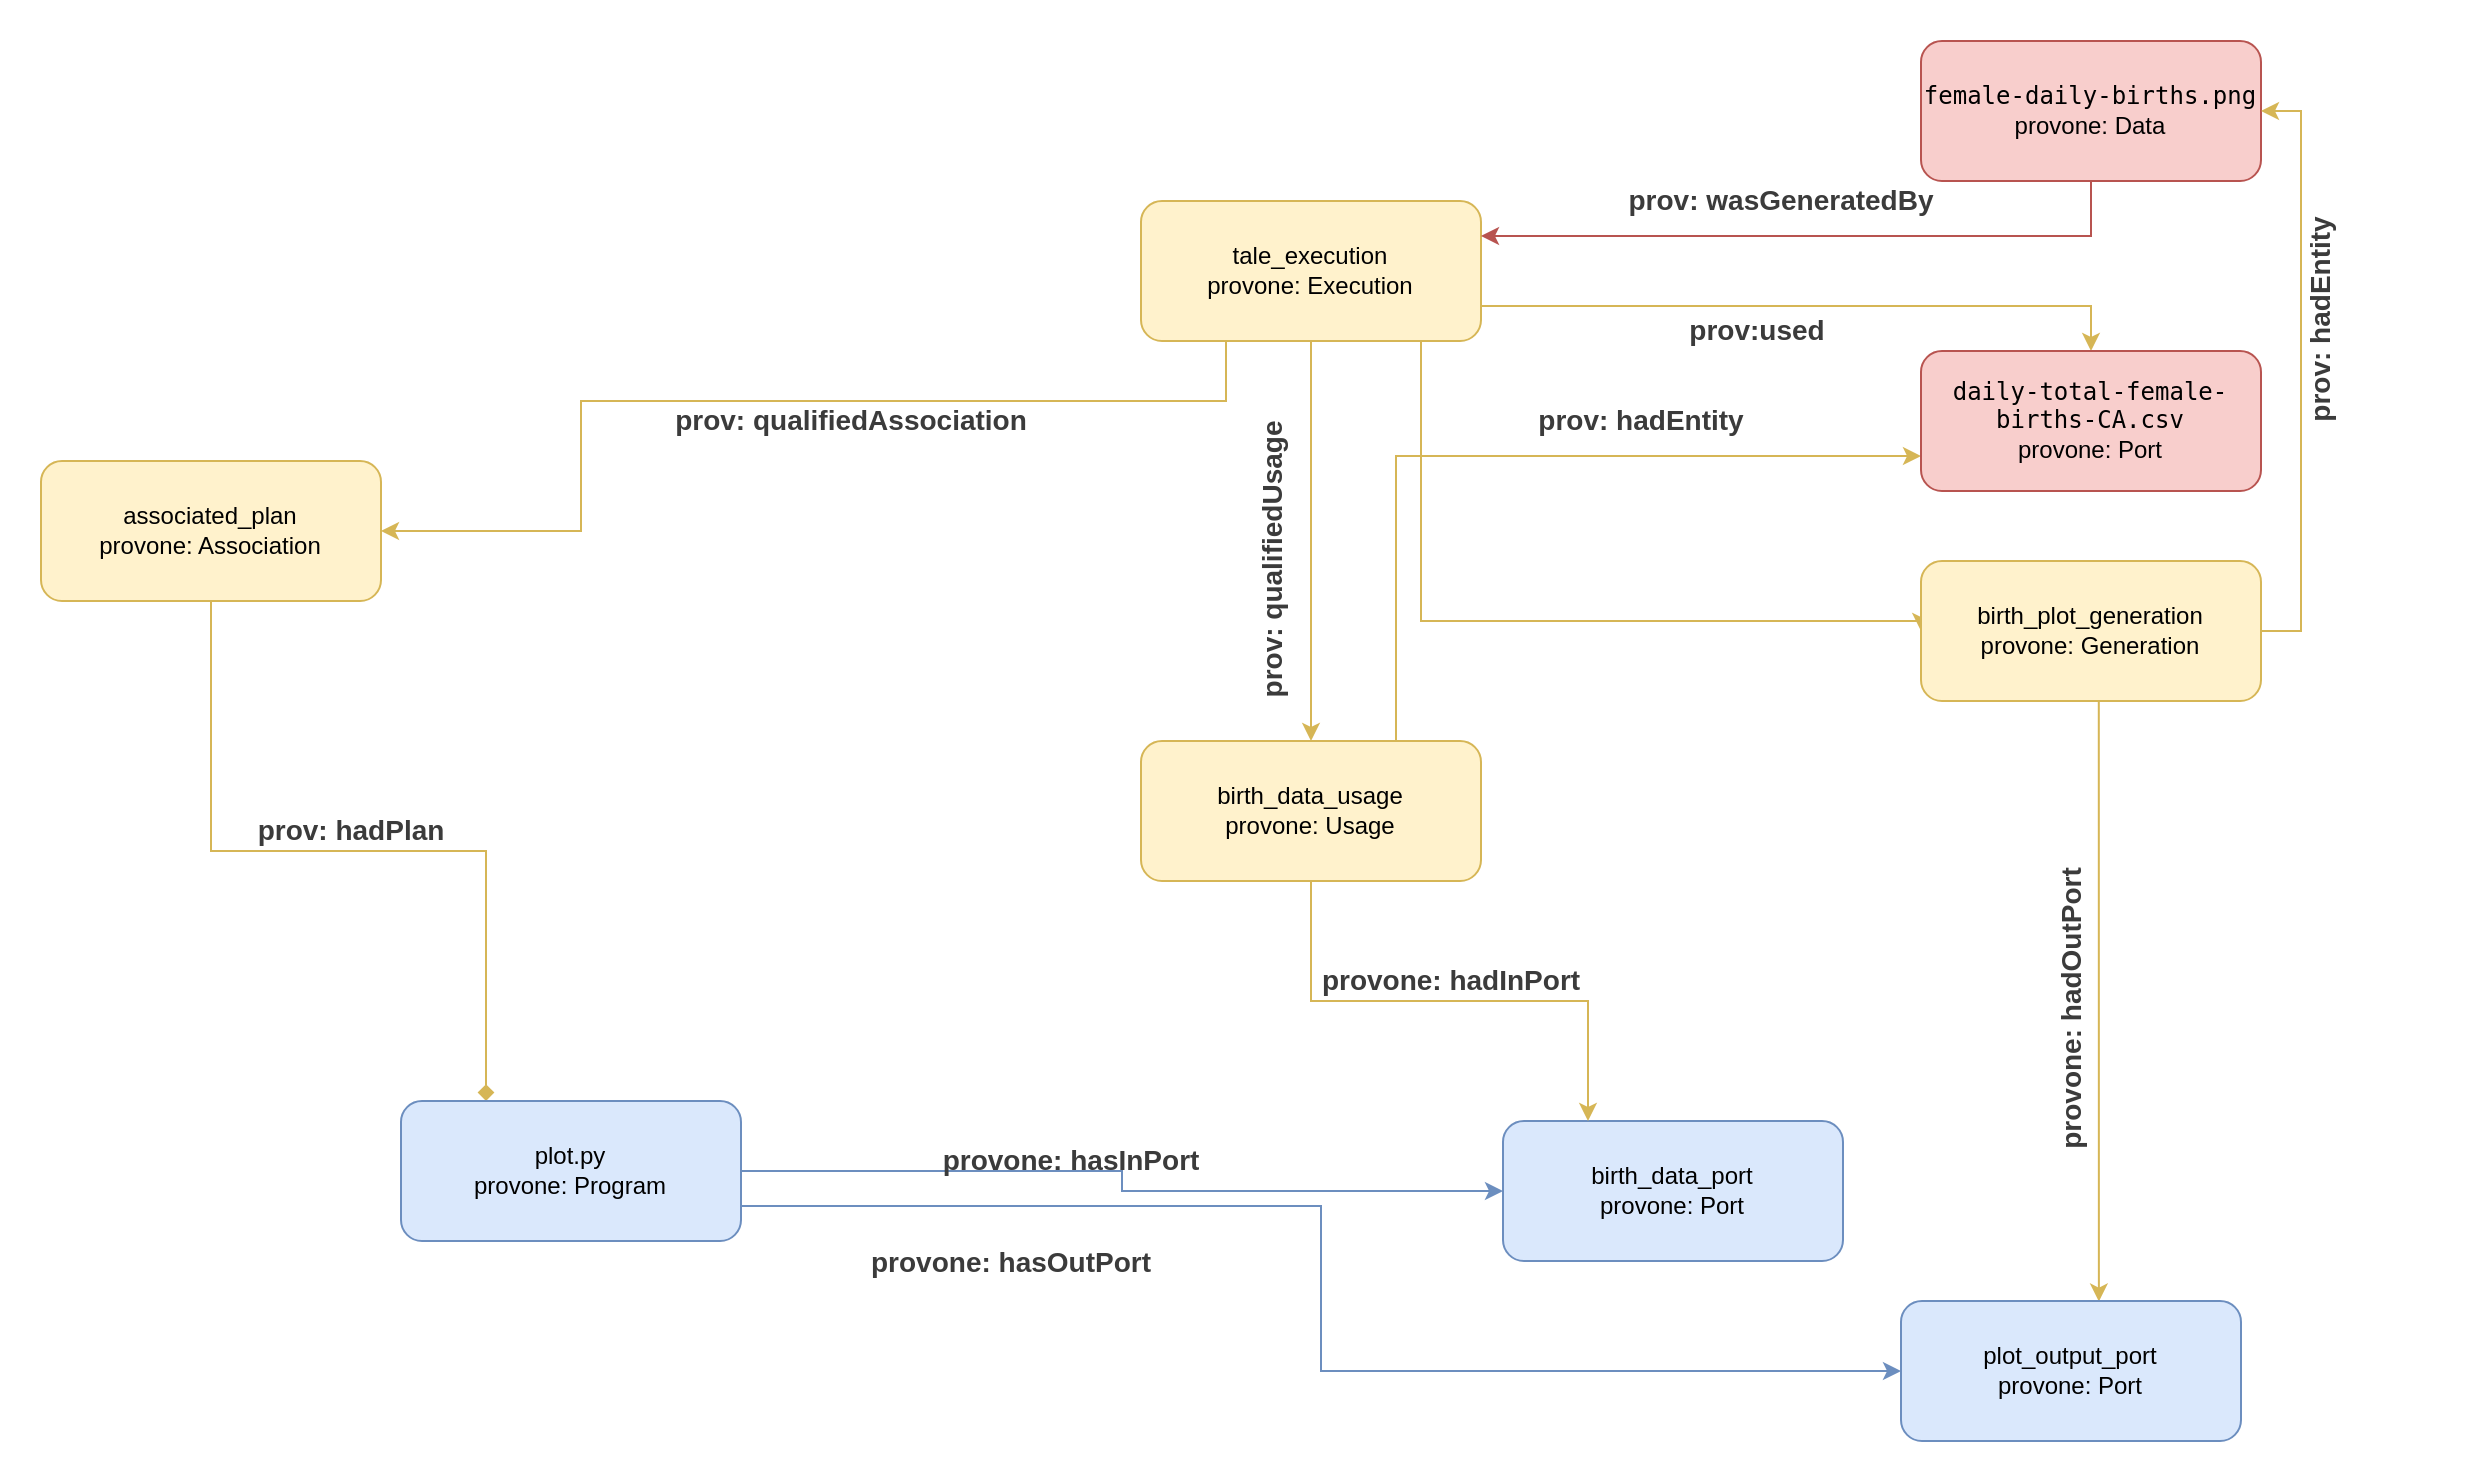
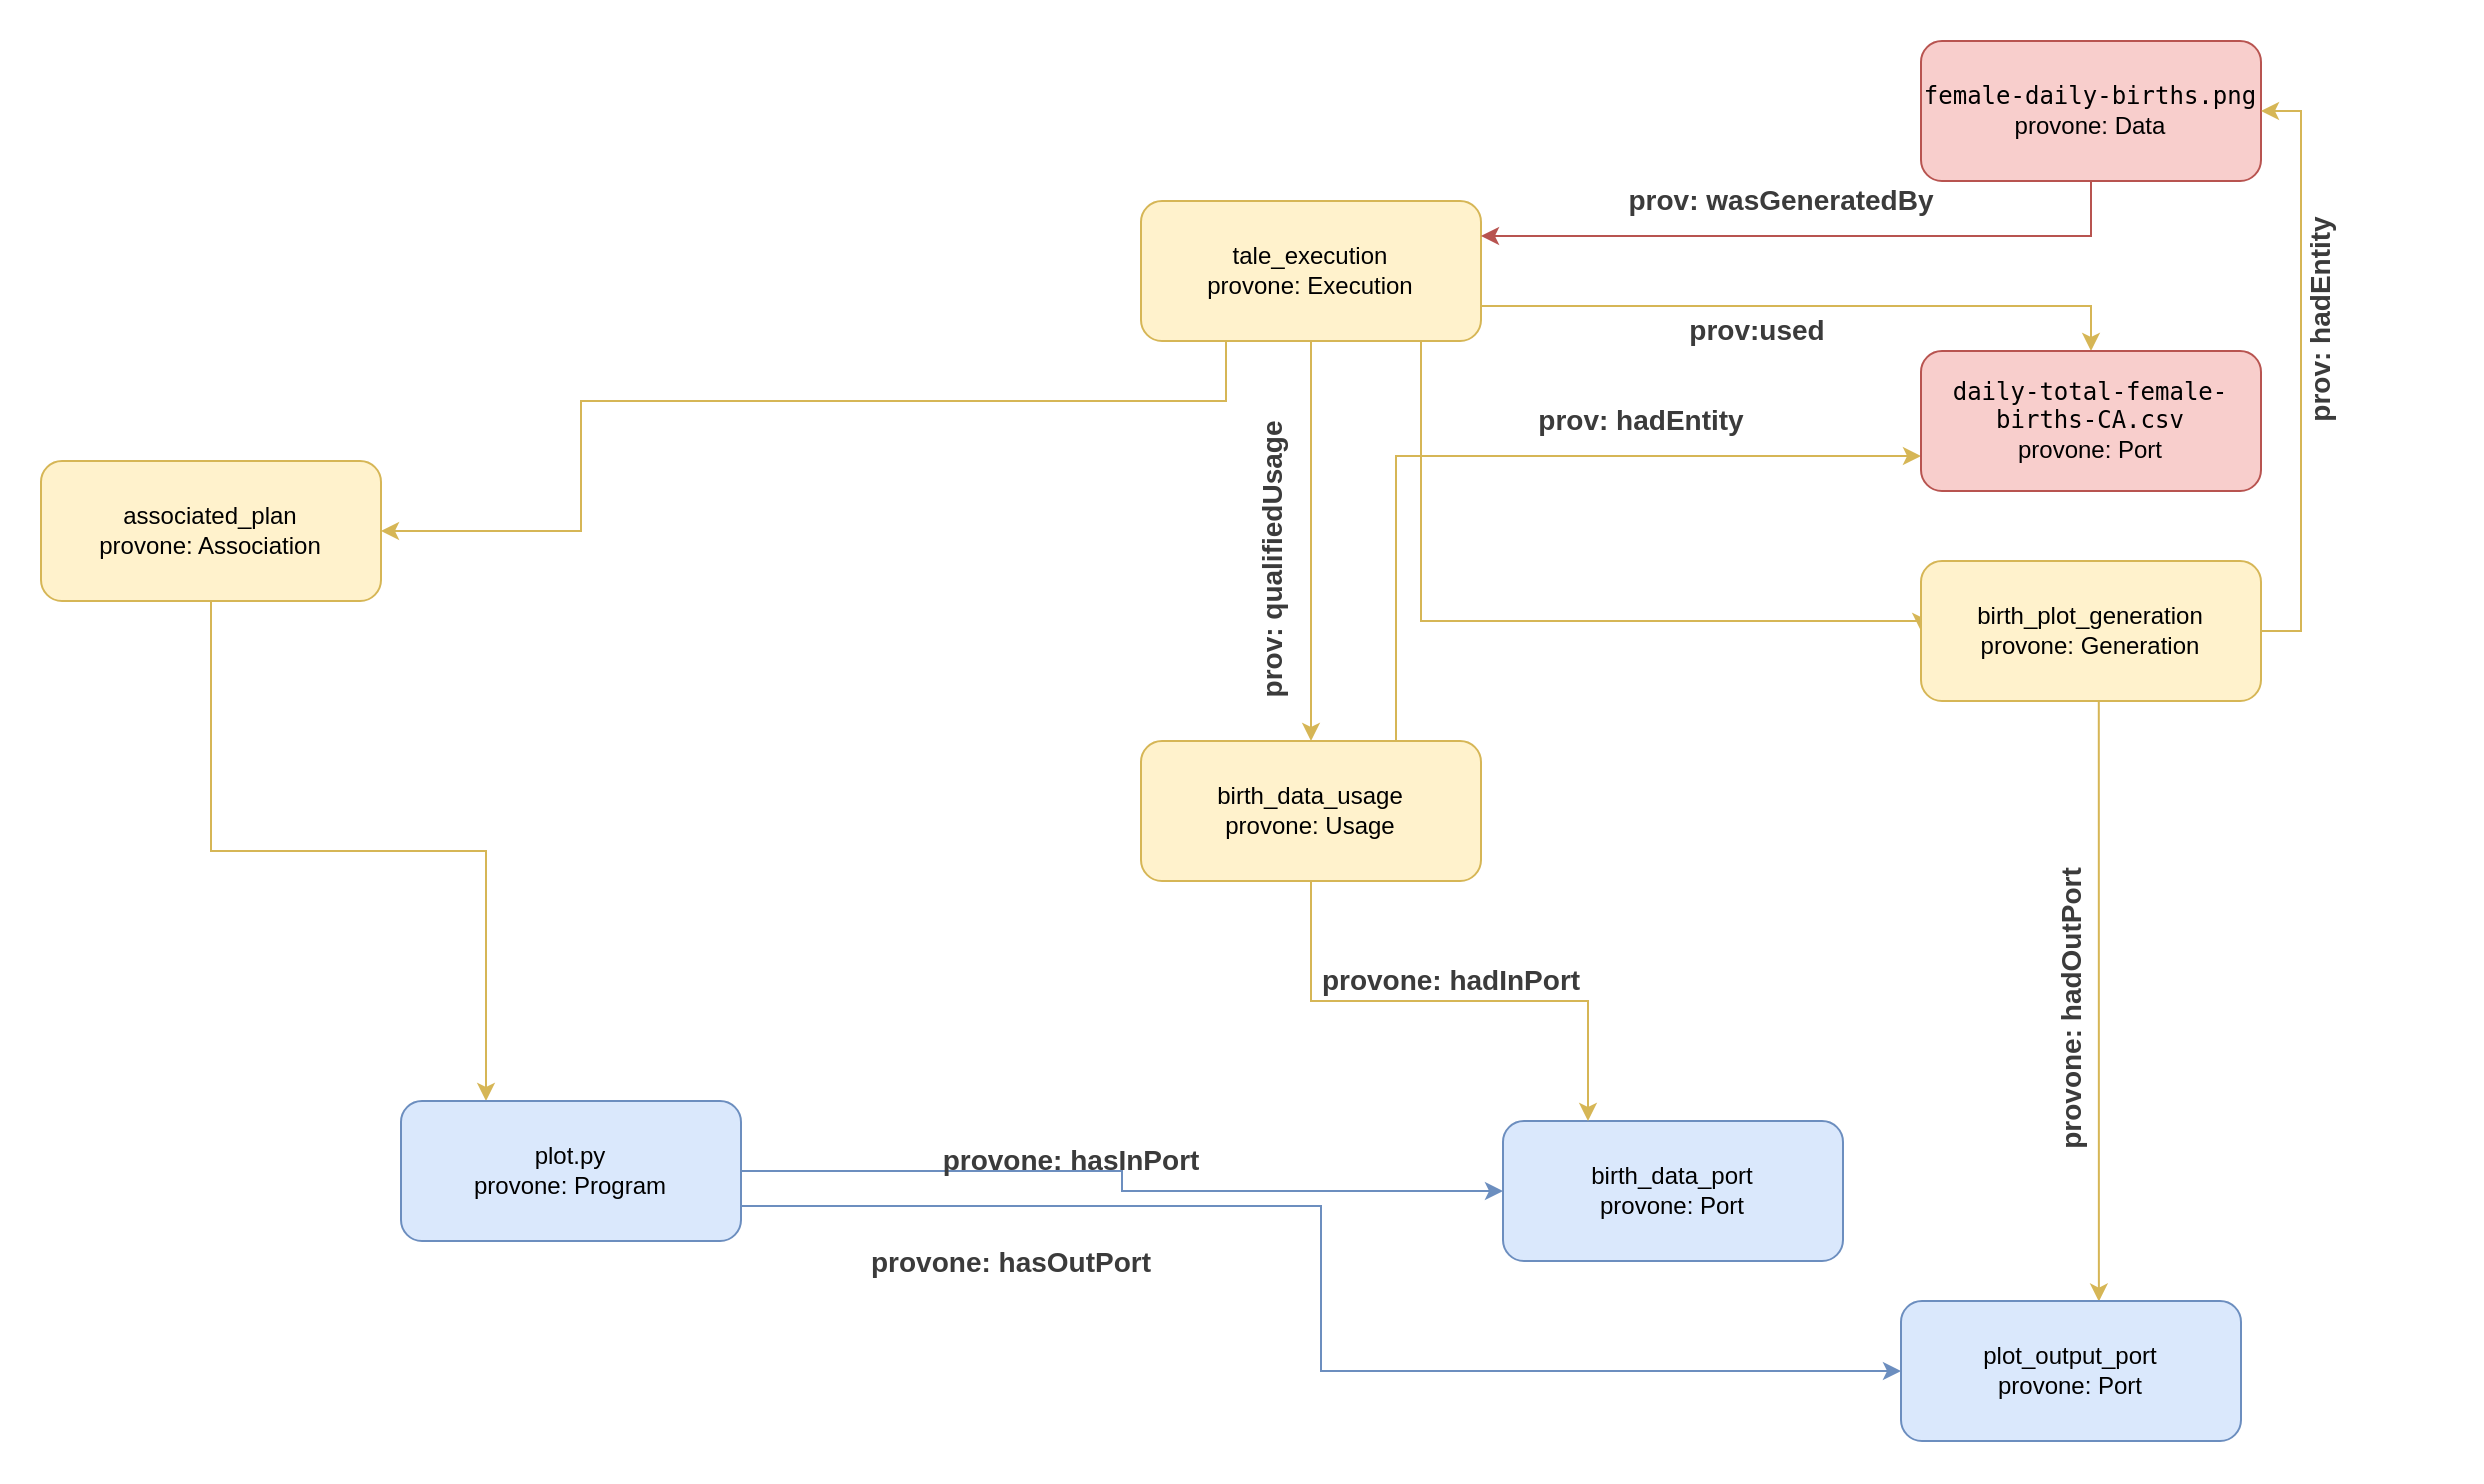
node "prov: qualifiedAssociation": removed
node "prov: hadPlan": removed
edge "associated_plan provone: Association" -> "plot.py provone: Program": arrowhead diamond -> classic
